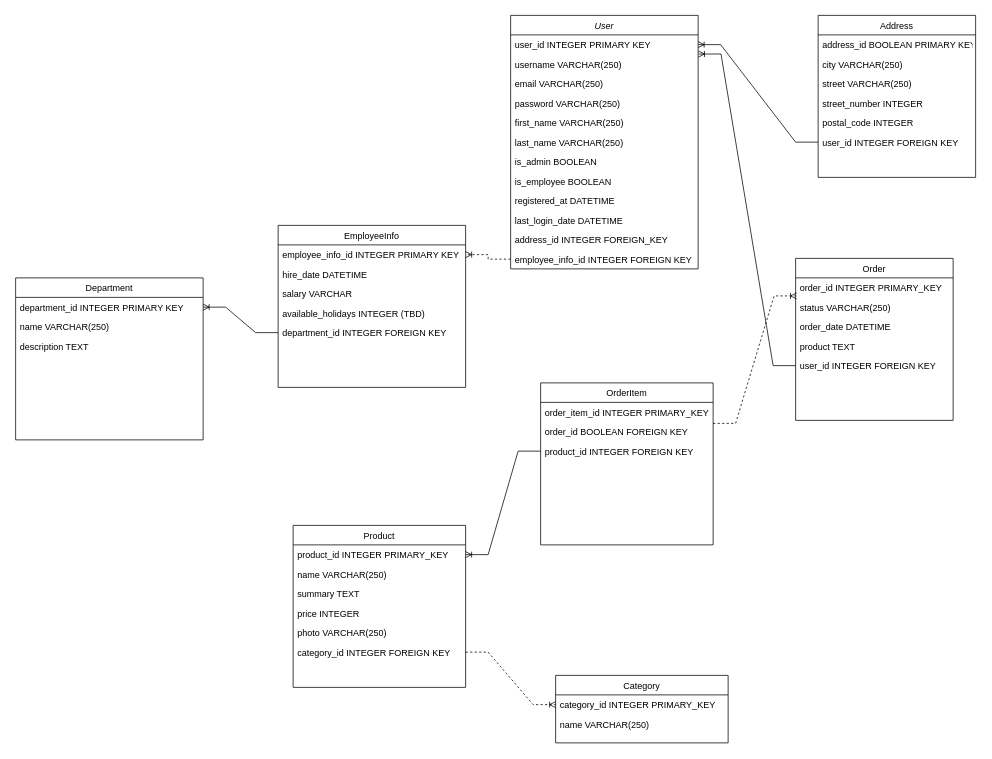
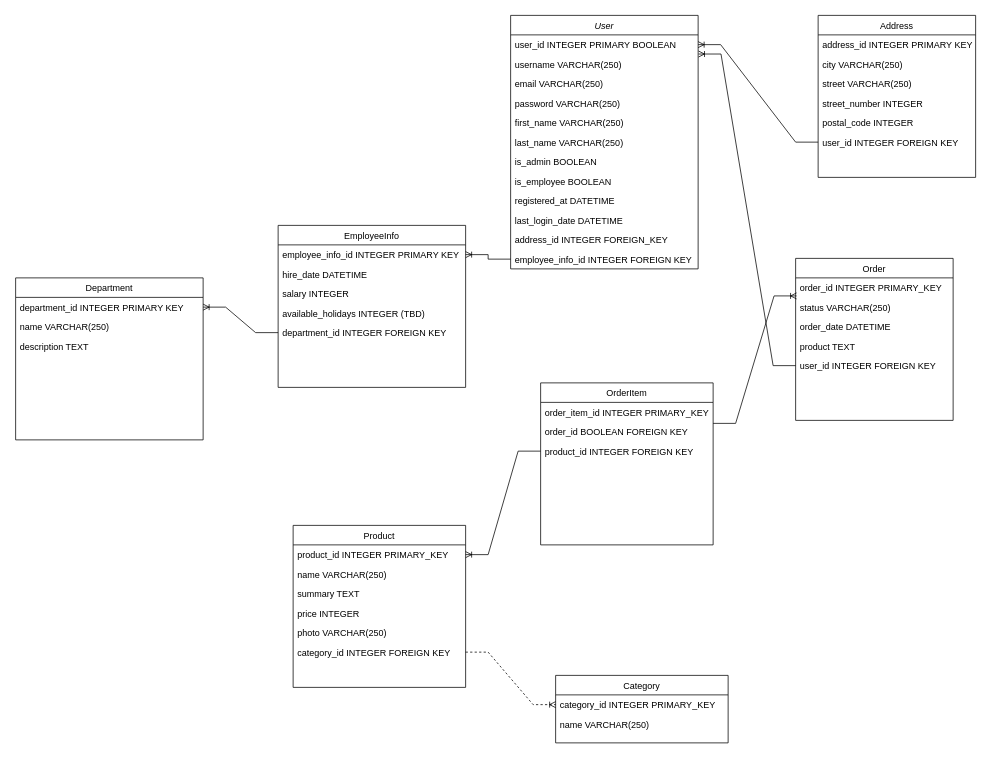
node "user_id INTEGER PRIMARY KEY": label "user_id INTEGER PRIMARY KEY" -> "user_id INTEGER PRIMARY BOOLEAN"
node "address_id BOOLEAN PRIMARY KEY": label "address_id BOOLEAN PRIMARY KEY" -> "address_id INTEGER PRIMARY KEY"
edge "employee_info_id INTEGER FOREIGN KEY" -> "employee_info_id INTEGER PRIMARY KEY": style dashed -> solid
node "salary VARCHAR": label "salary VARCHAR" -> "salary INTEGER"
edge "OrderItem" -> "order_id INTEGER PRIMARY_KEY": style dashed -> solid
